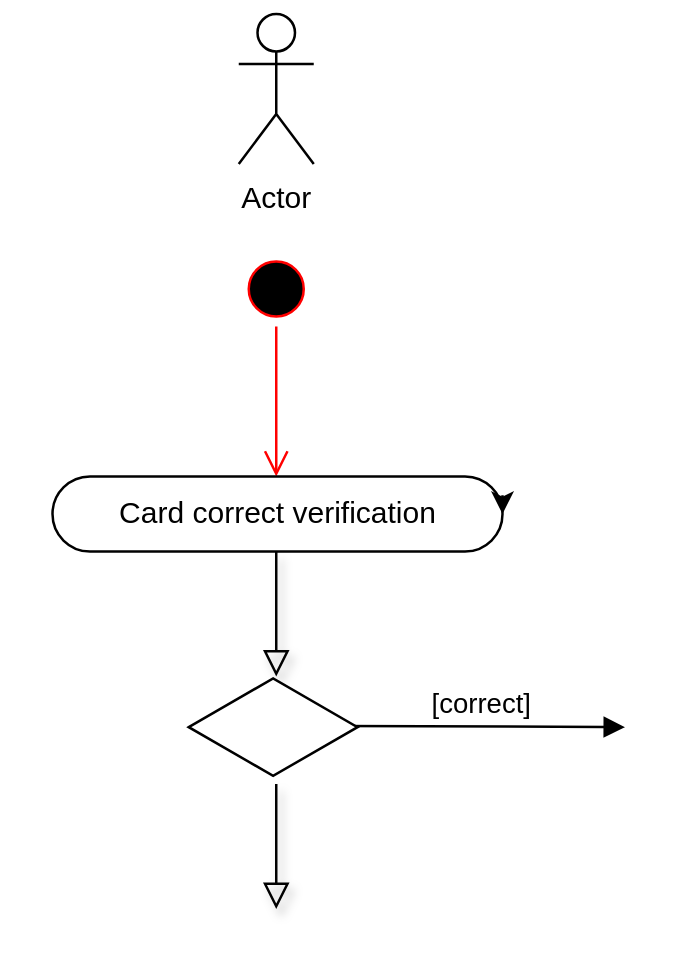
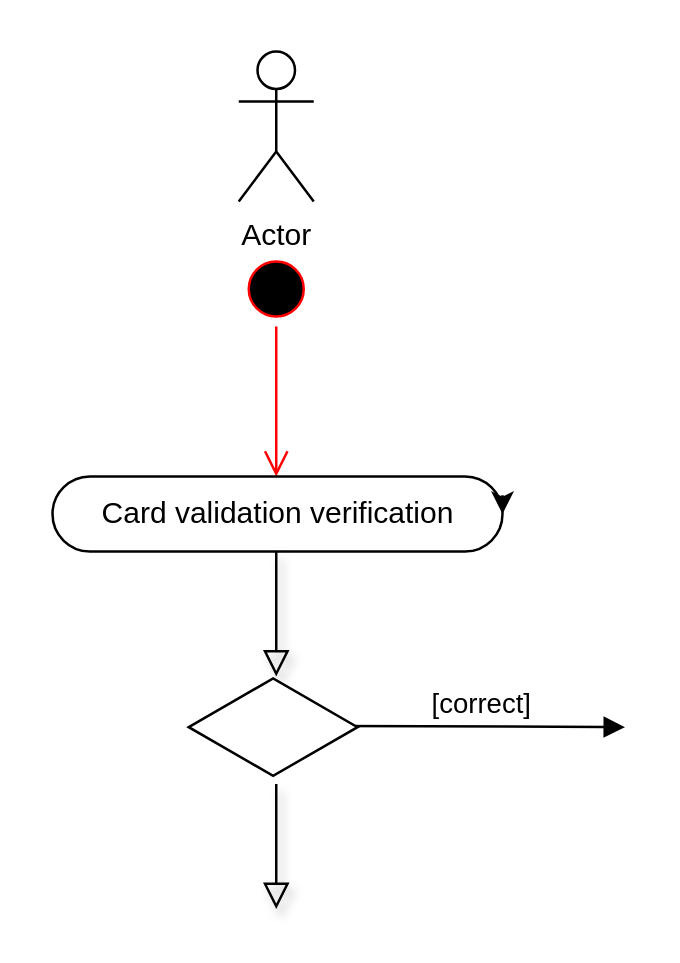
node "Actor": moved (276, 89) -> (276, 126)
node "Card correct verification": label "Card correct verification" -> "Card validation verification"
